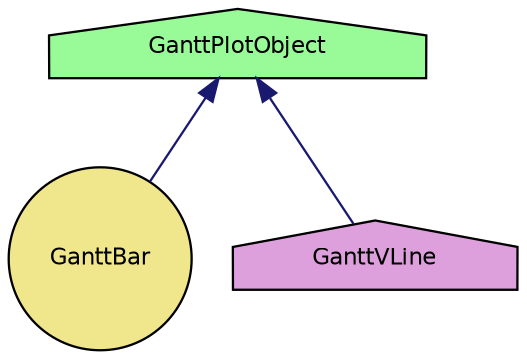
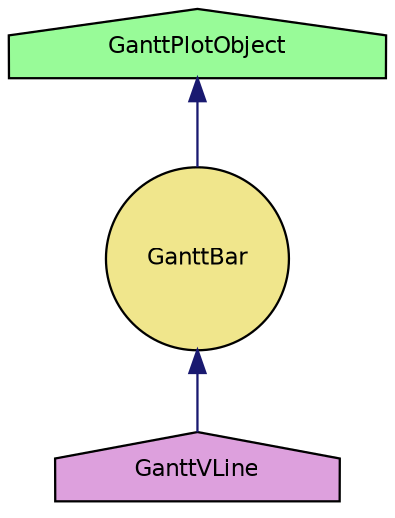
edge "GanttVLine" -> "GanttPlotObject": now "GanttVLine" -> "GanttBar"
